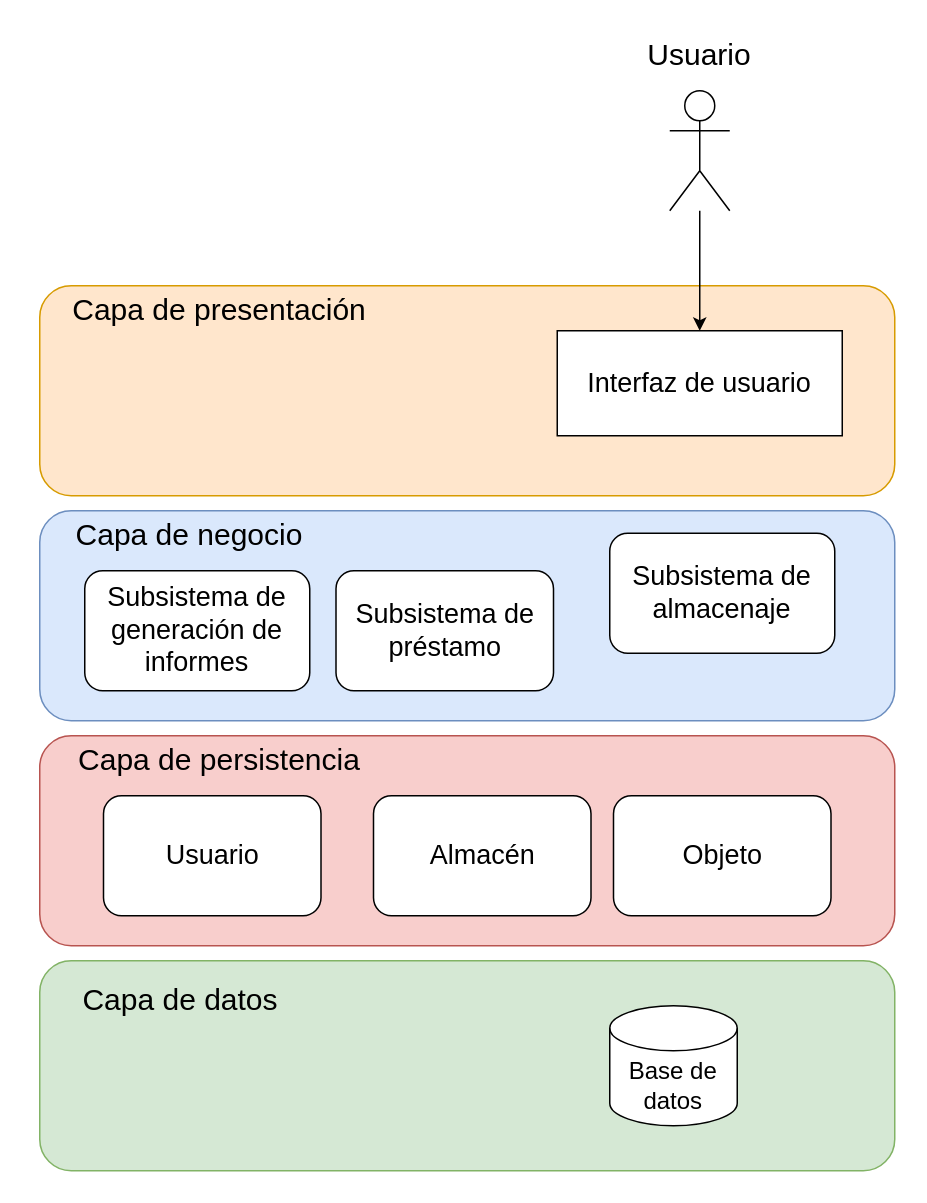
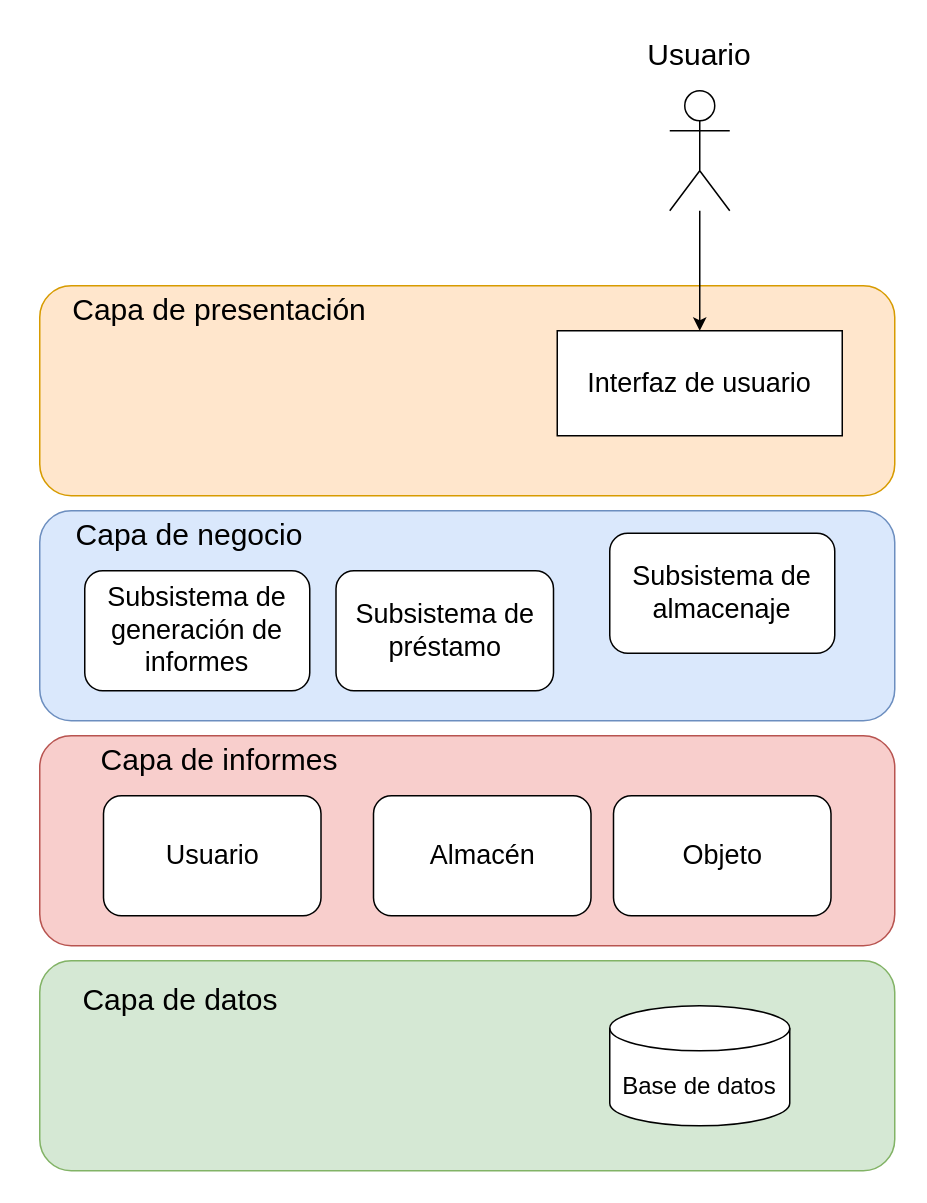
node "Capa de persistencia": label "Capa de persistencia" -> "Capa de informes"
node "Base de datos": size 128x120 -> 180x120
